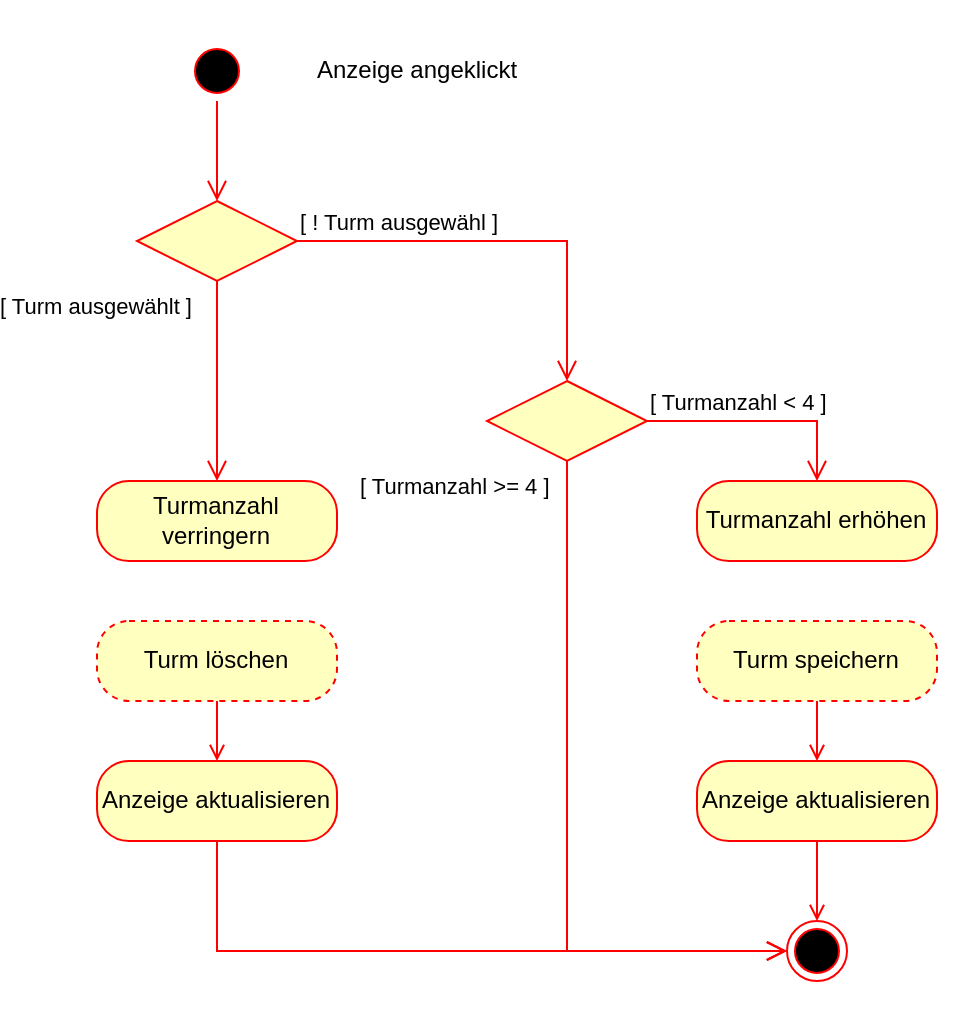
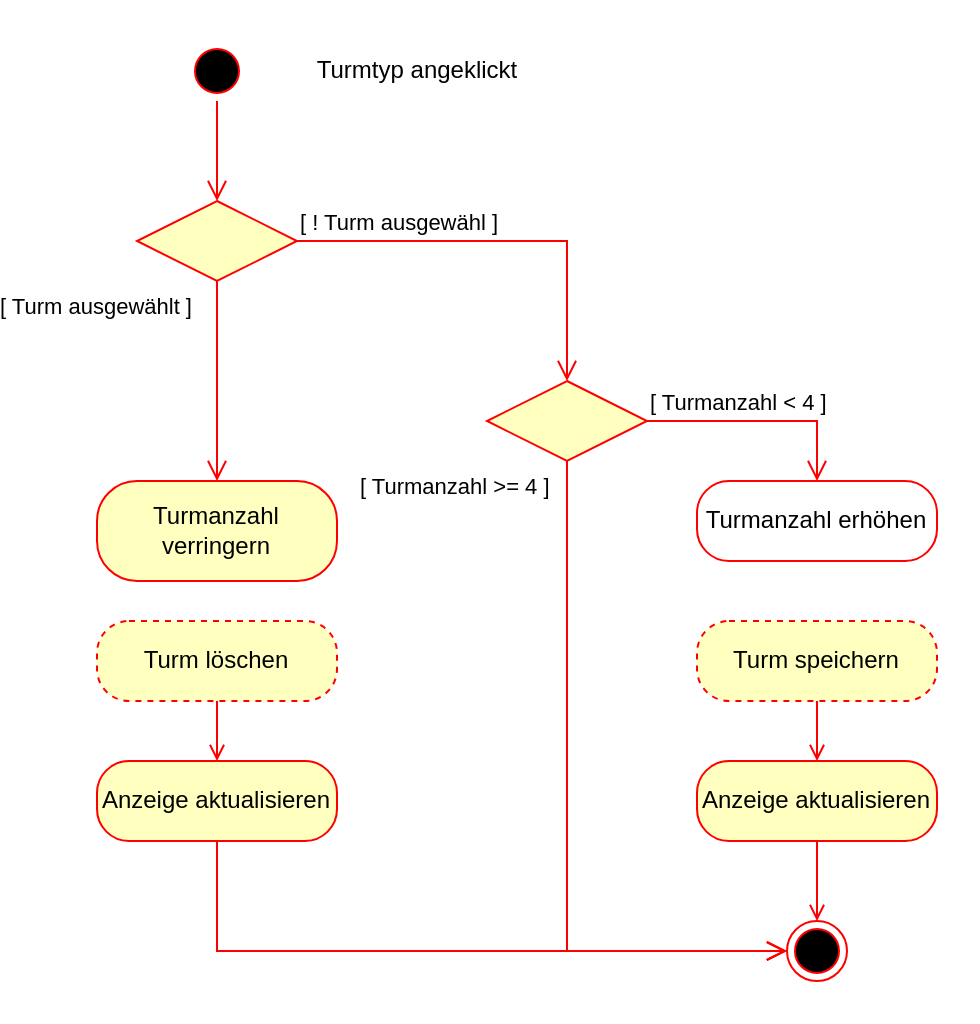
node "Anzeige angeklickt": label "Anzeige angeklickt" -> "Turmtyp angeklickt"
node "Turmanzahl verringern": size 240x80 -> 240x100
node "Turmanzahl erhöhen": fillcolor #ffffc0 -> #ffffff
